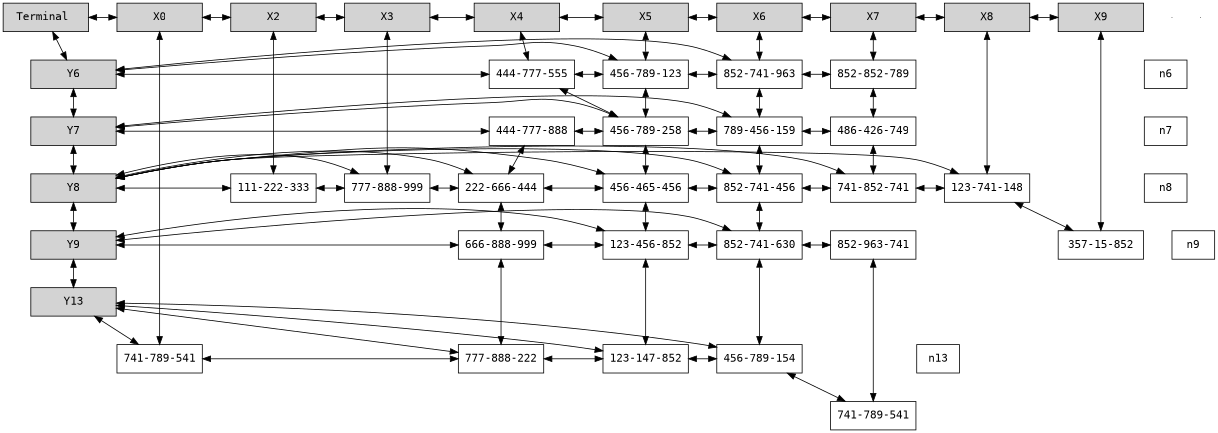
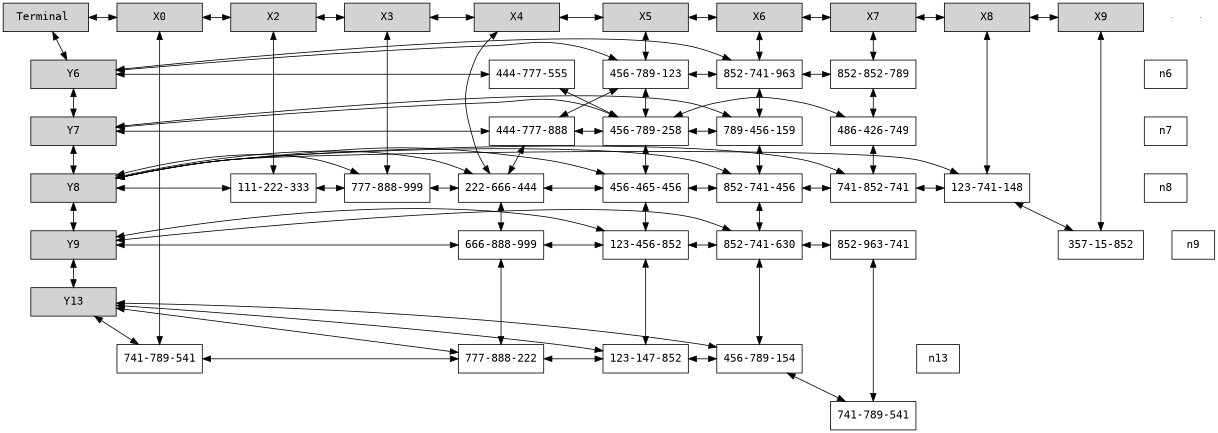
edge "X4" -- "444-777-555": now "X4" -- "222-666-444"
edge "444-777-555" -- "456-789-123": now "444-777-888" -- "456-789-123"
edge "789-456-159" -- "486-426-749": now "456-789-258" -- "486-426-749"
